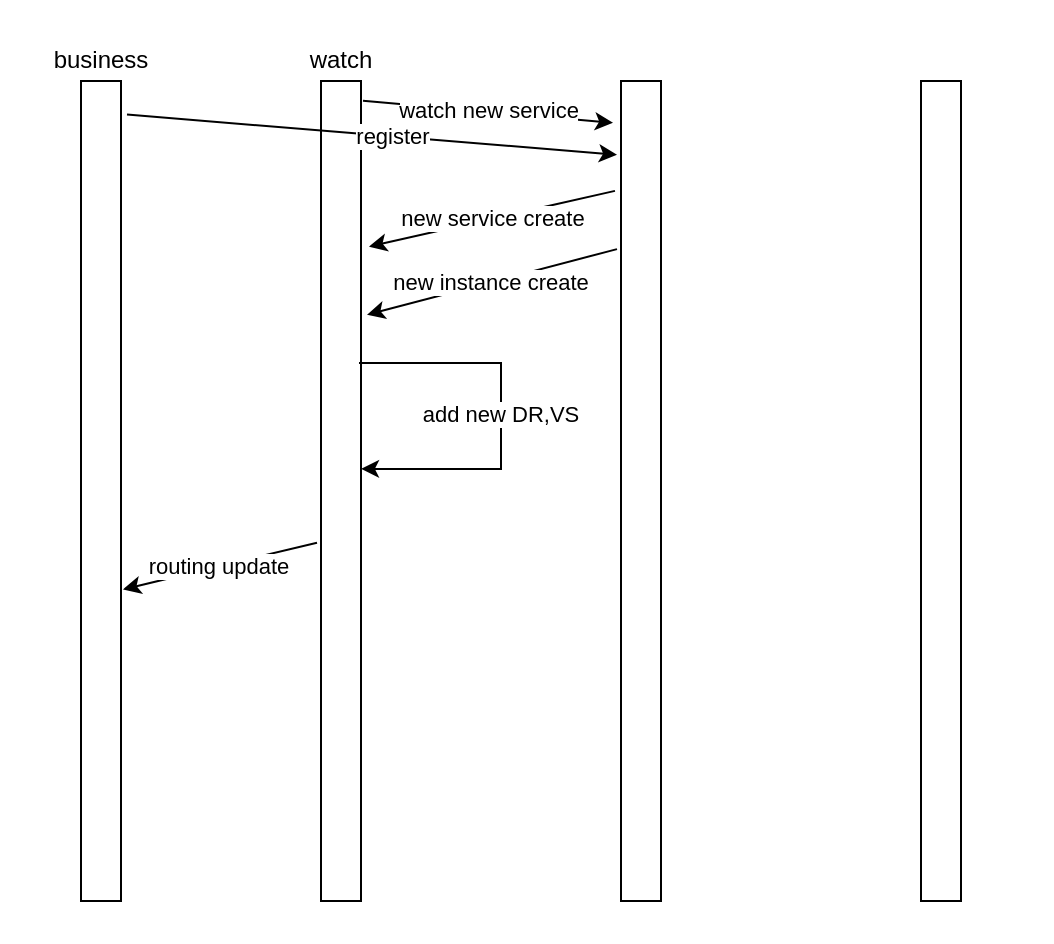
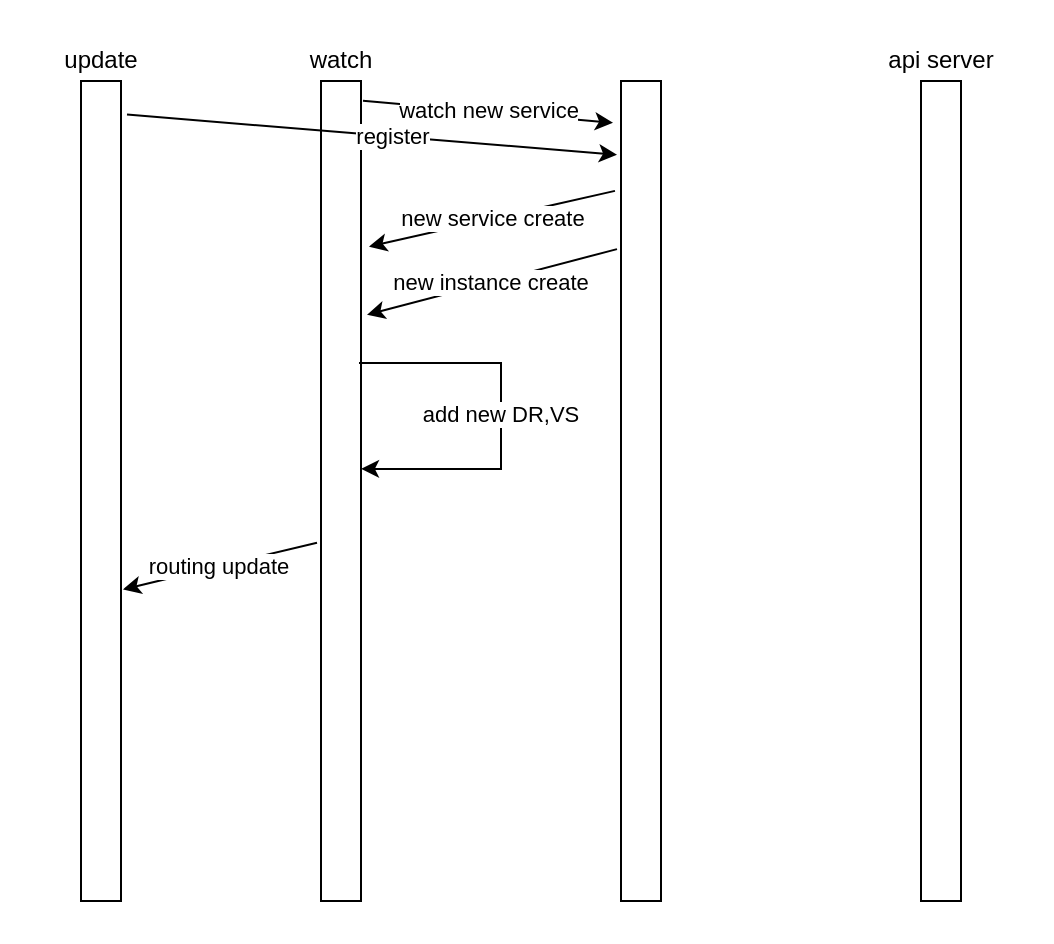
node "business": label "business" -> "update"
node "api server": added
